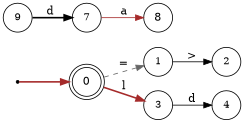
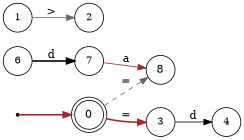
node "9": label "9" -> "6"
edge "1" -> "2": color black -> gray40
edge "0" -> "1": now "0" -> "8"
edge "0" -> "3": label "l" -> "="
